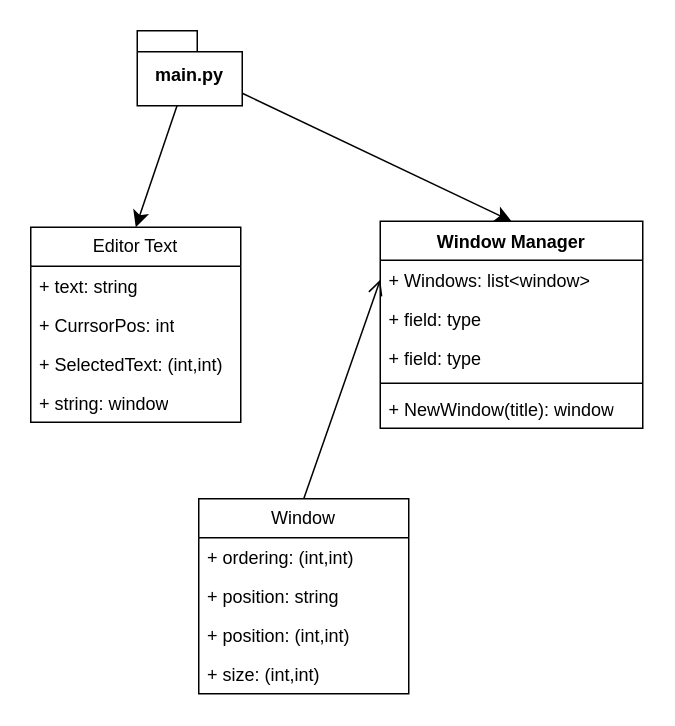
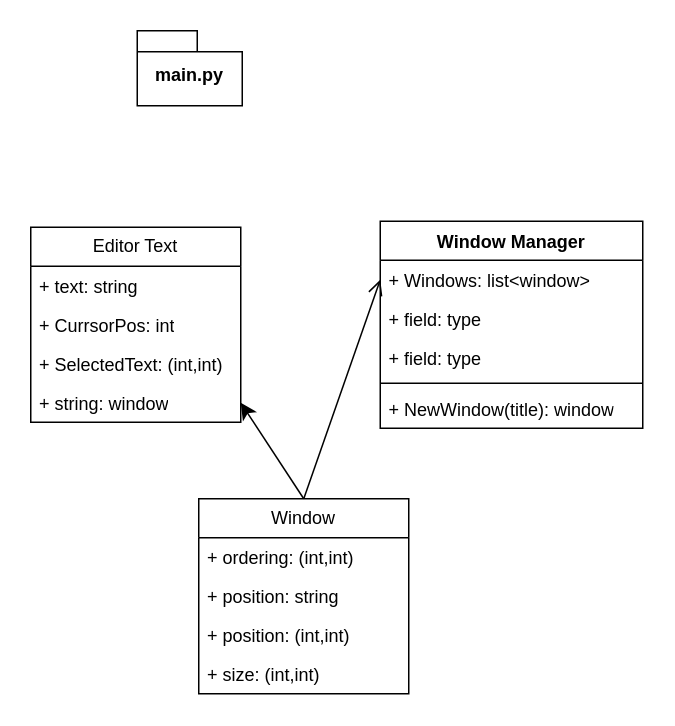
edge "main.py" -> "Window Manager": removed
edge "main.py" -> "Editor Text": removed
edge "Window" -> "+ string: window": added
